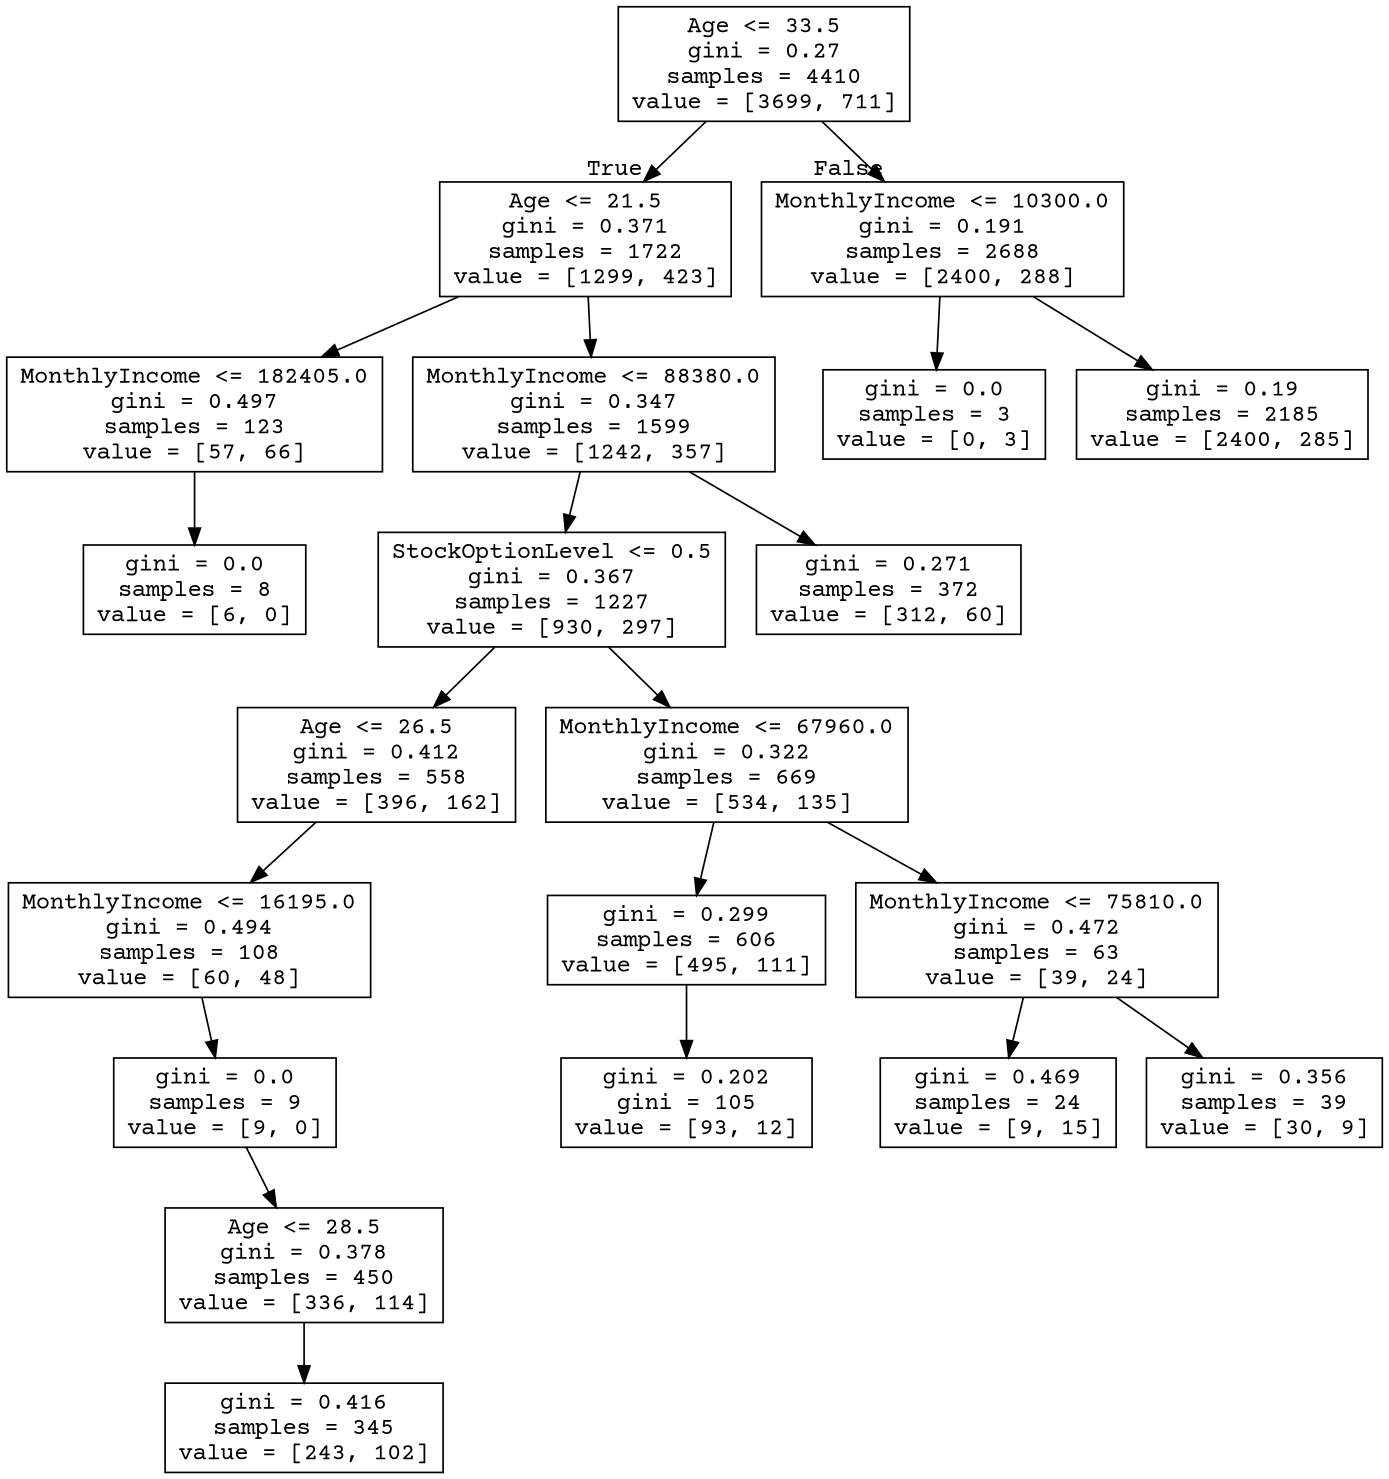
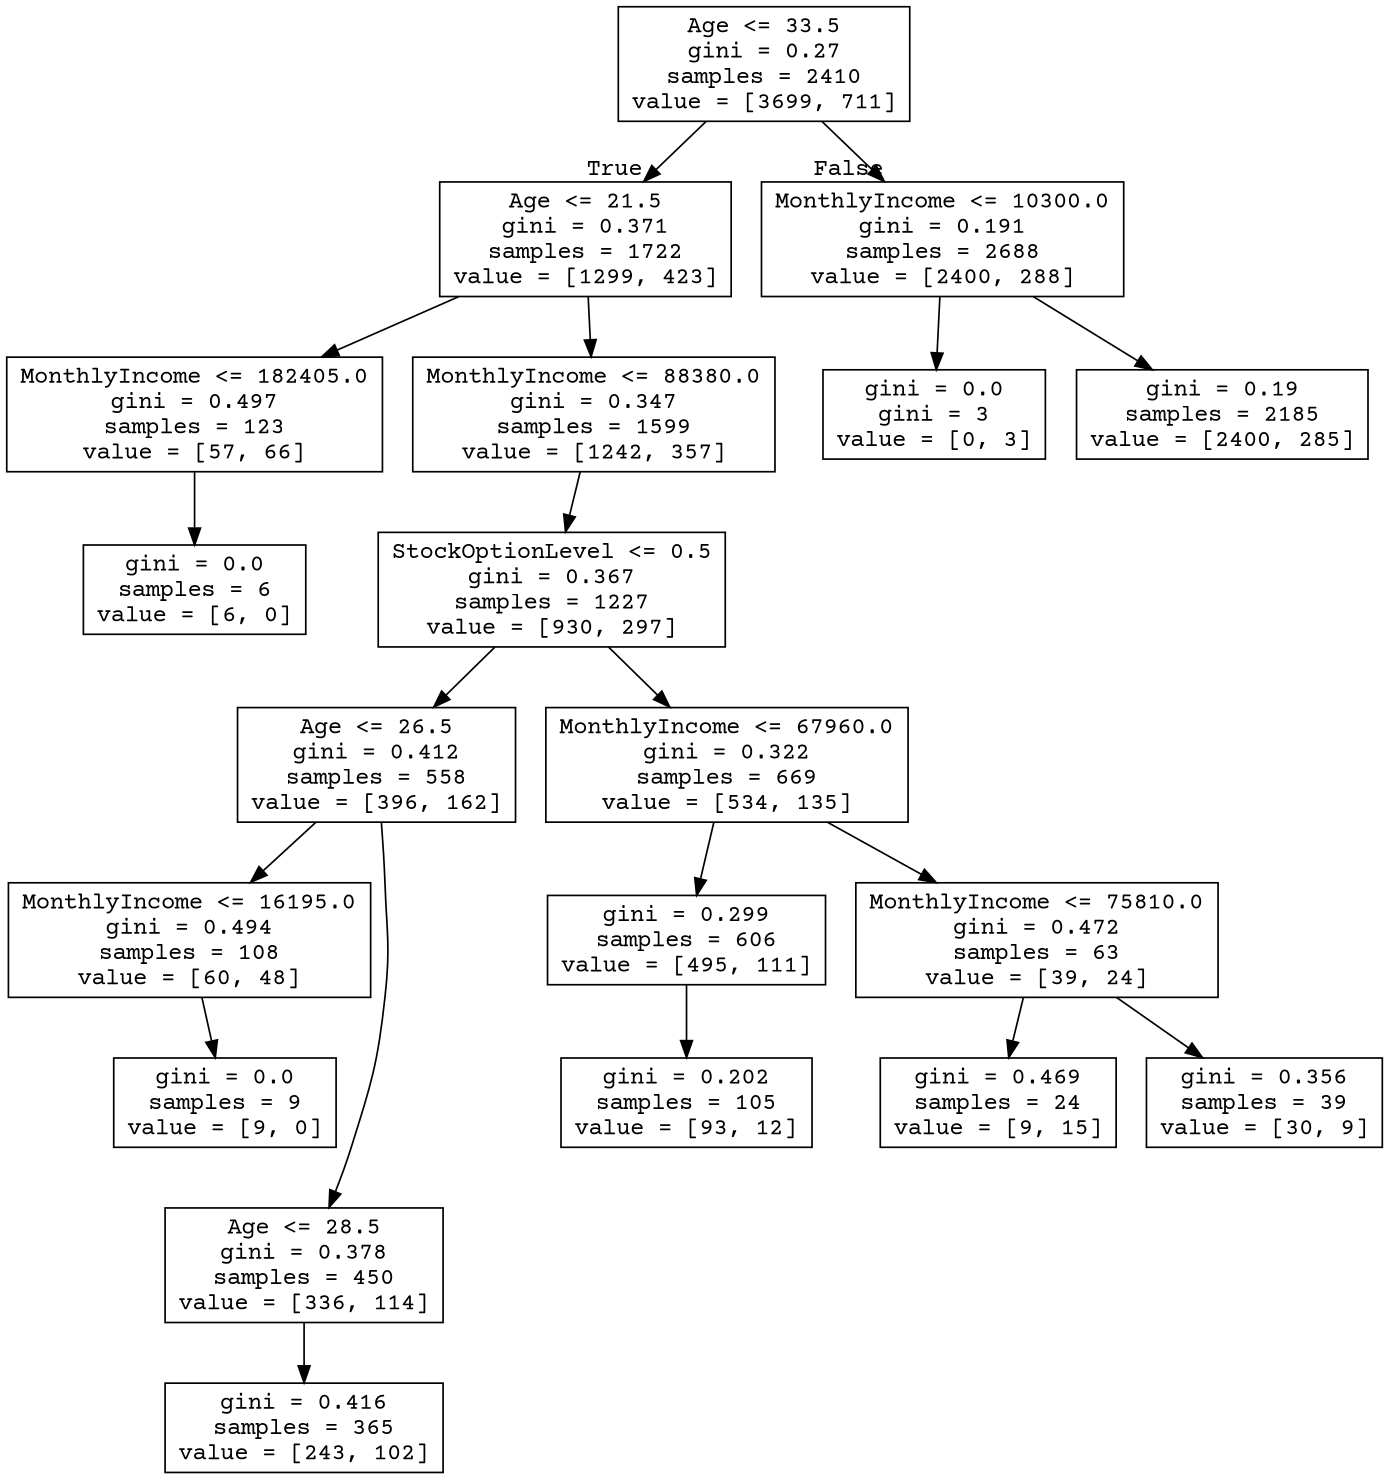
node "Age <= 33.5 gini = 0.27 samples = 4410 value = [3699, 711]": label "Age <= 33.5 gini = 0.27 samples = 4410 value = [3699, 711]" -> "Age <= 33.5 gini = 0.27 samples = 2410 value = [3699, 711]"
node "gini = 0.0 samples = 3 value = [0, 3]": label "gini = 0.0 samples = 3 value = [0, 3]" -> "gini = 0.0 gini = 3 value = [0, 3]"
node "gini = 0.0 samples = 8 value = [6, 0]": label "gini = 0.0 samples = 8 value = [6, 0]" -> "gini = 0.0 samples = 6 value = [6, 0]"
node "gini = 0.271 samples = 372 value = [312, 60]": removed
node "gini = 0.202 gini = 105 value = [93, 12]": label "gini = 0.202 gini = 105 value = [93, 12]" -> "gini = 0.202 samples = 105 value = [93, 12]"
edge "gini = 0.0 samples = 9 value = [9, 0]" -> "Age <= 28.5 gini = 0.378 samples = 450 value = [336, 114]": now "Age <= 26.5 gini = 0.412 samples = 558 value = [396, 162]" -> "Age <= 28.5 gini = 0.378 samples = 450 value = [336, 114]"
node "gini = 0.416 samples = 345 value = [243, 102]": label "gini = 0.416 samples = 345 value = [243, 102]" -> "gini = 0.416 samples = 365 value = [243, 102]"
